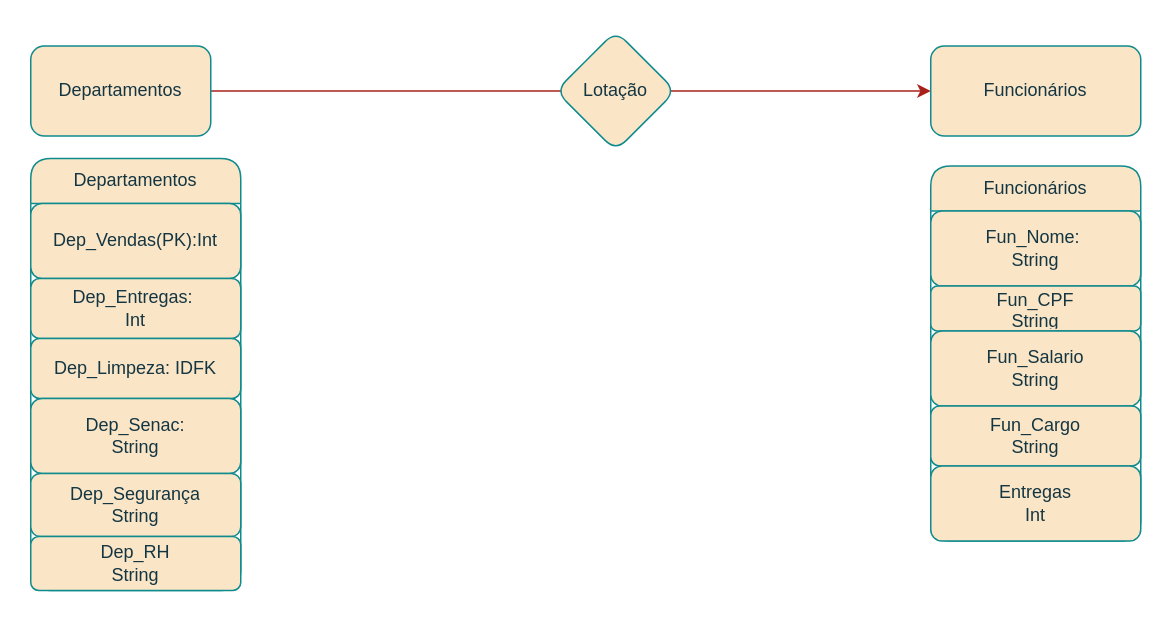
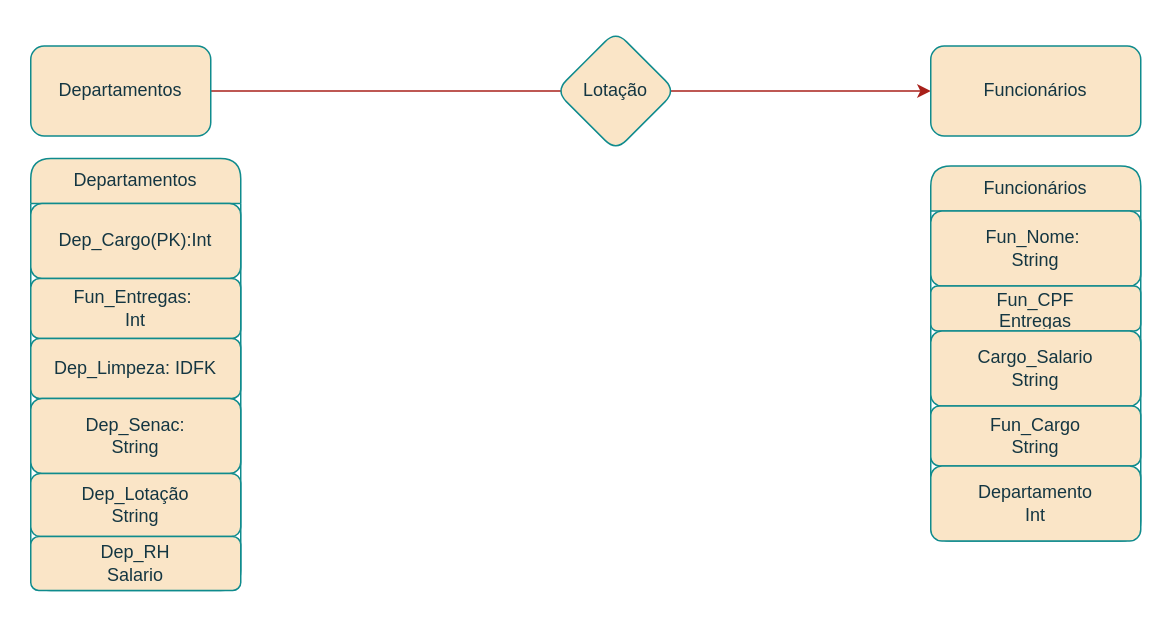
node "Dep_Vendas(PK):Int": label "Dep_Vendas(PK):Int" -> "Dep_Cargo(PK):Int"
node "Dep_Entregas: Int": label "Dep_Entregas: Int" -> "Fun_Entregas: Int"
node "Fun_CPF String": label "Fun_CPF String" -> "Fun_CPF Entregas"
node "Fun_Salario String": label "Fun_Salario String" -> "Cargo_Salario String"
node "Entregas Int": label "Entregas Int" -> "Departamento Int"
node "Dep_Segurança String": label "Dep_Segurança String" -> "Dep_Lotação String"
node "Dep_RH String": label "Dep_RH String" -> "Dep_RH Salario"
